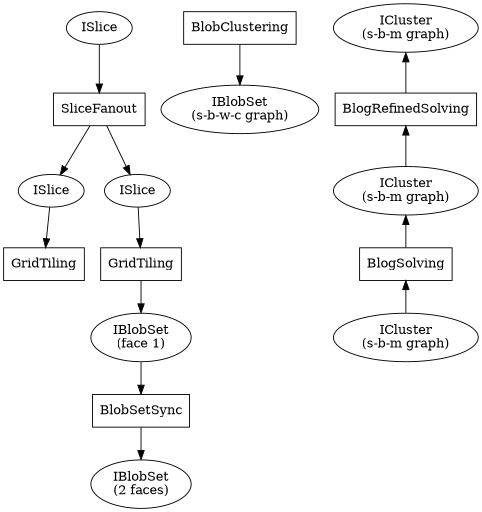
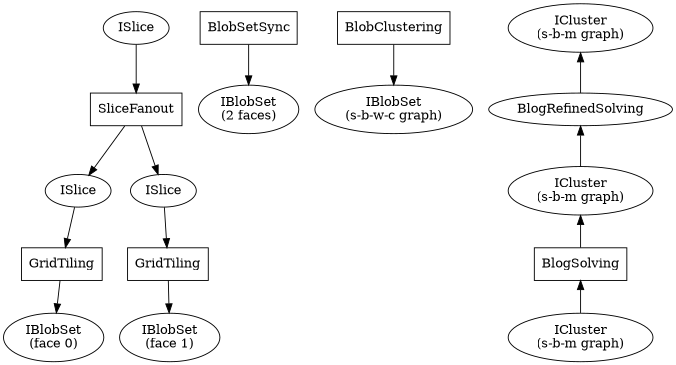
node "BlogRefinedSolving": shape box -> ellipse
node "IBlobSet (face 0)": added
edge "IBlobSet (face 1)" -> "BlobSetSync": removed
